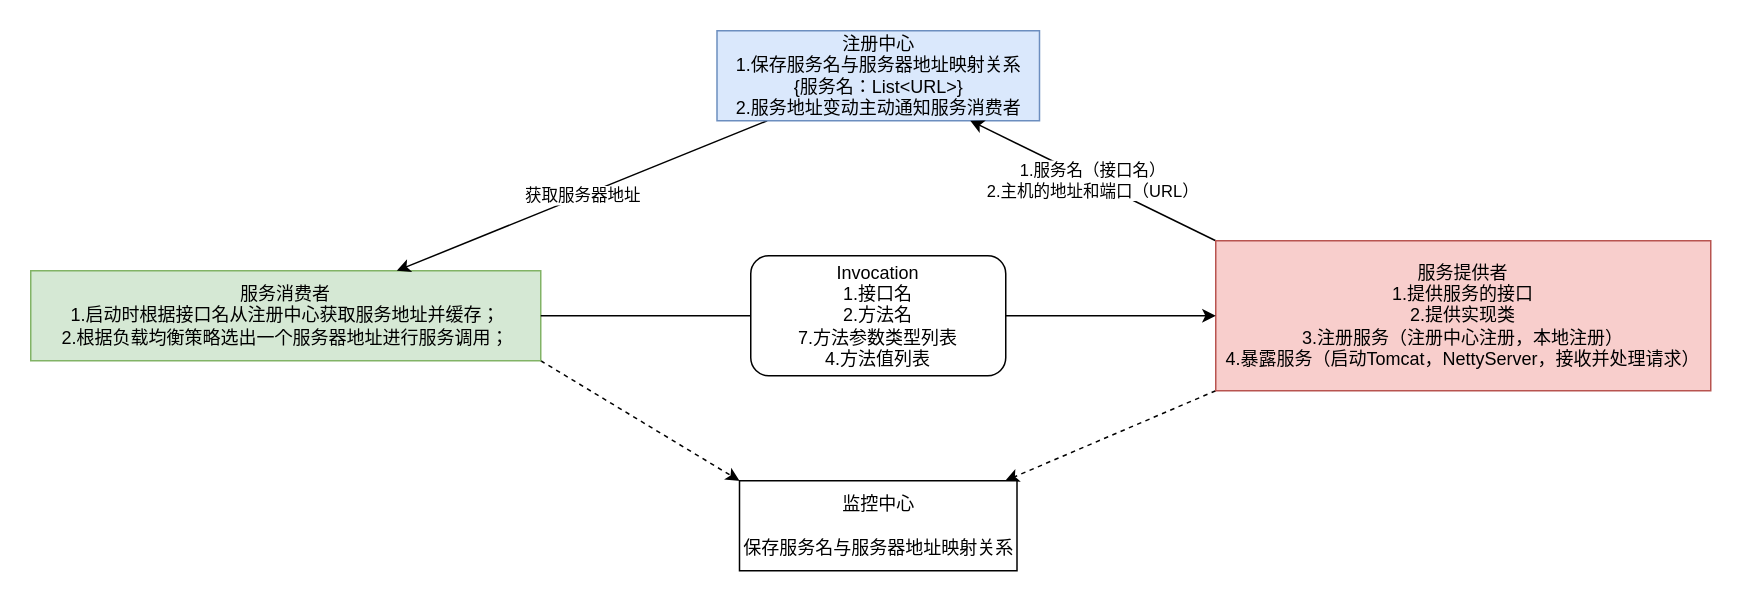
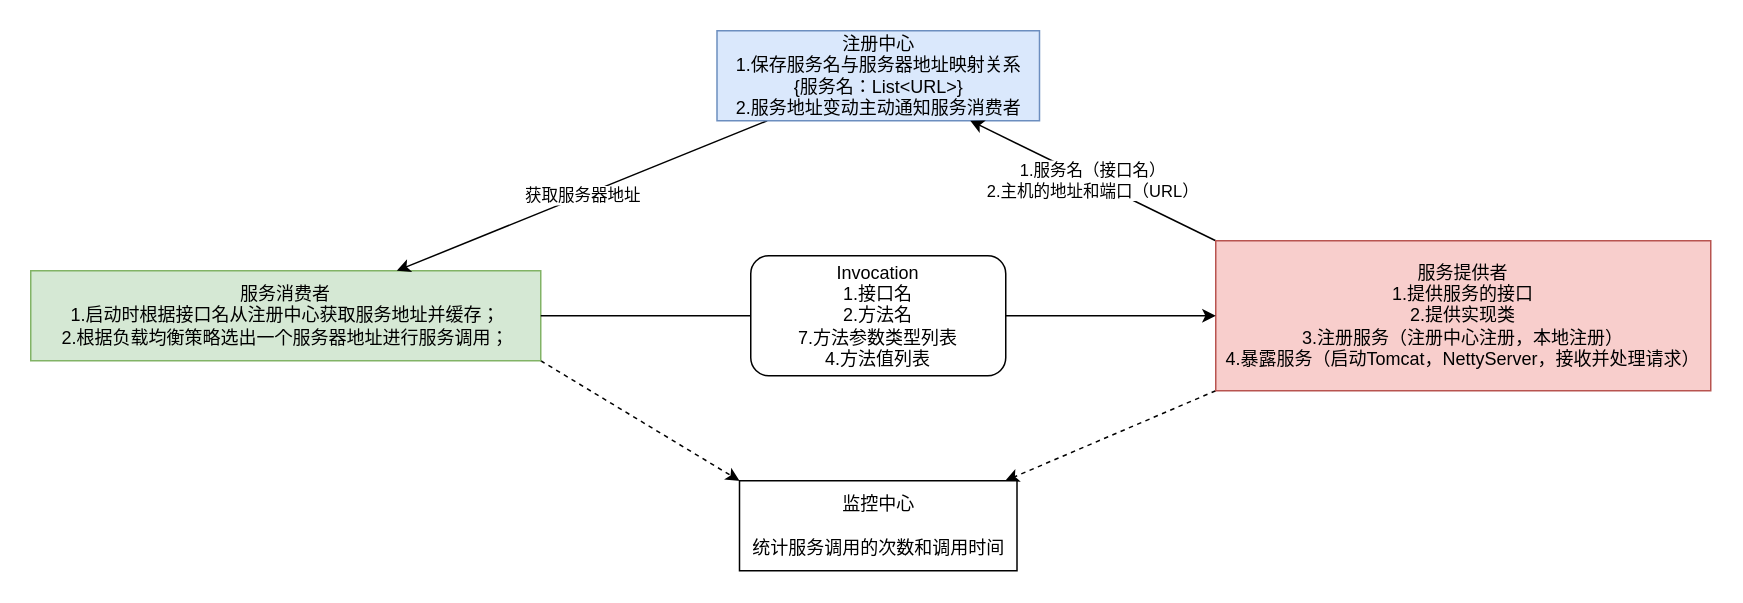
node "监控中心 保存服务名与服务器地址映射关系": label "监控中心 保存服务名与服务器地址映射关系" -> "监控中心 统计服务调用的次数和调用时间"
